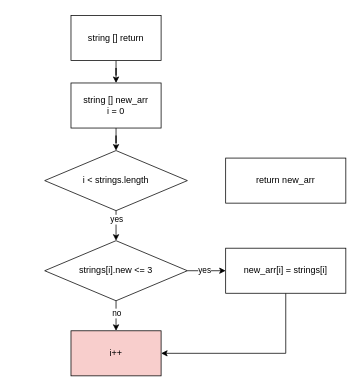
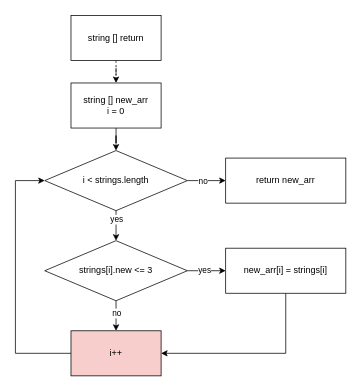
edge "string [] return" -> "string [] new_arr i = 0": style solid -> dashed
edge "i < strings.length" -> "return new_arr": added, label "no"
edge "i++" -> "i < strings.length": added
